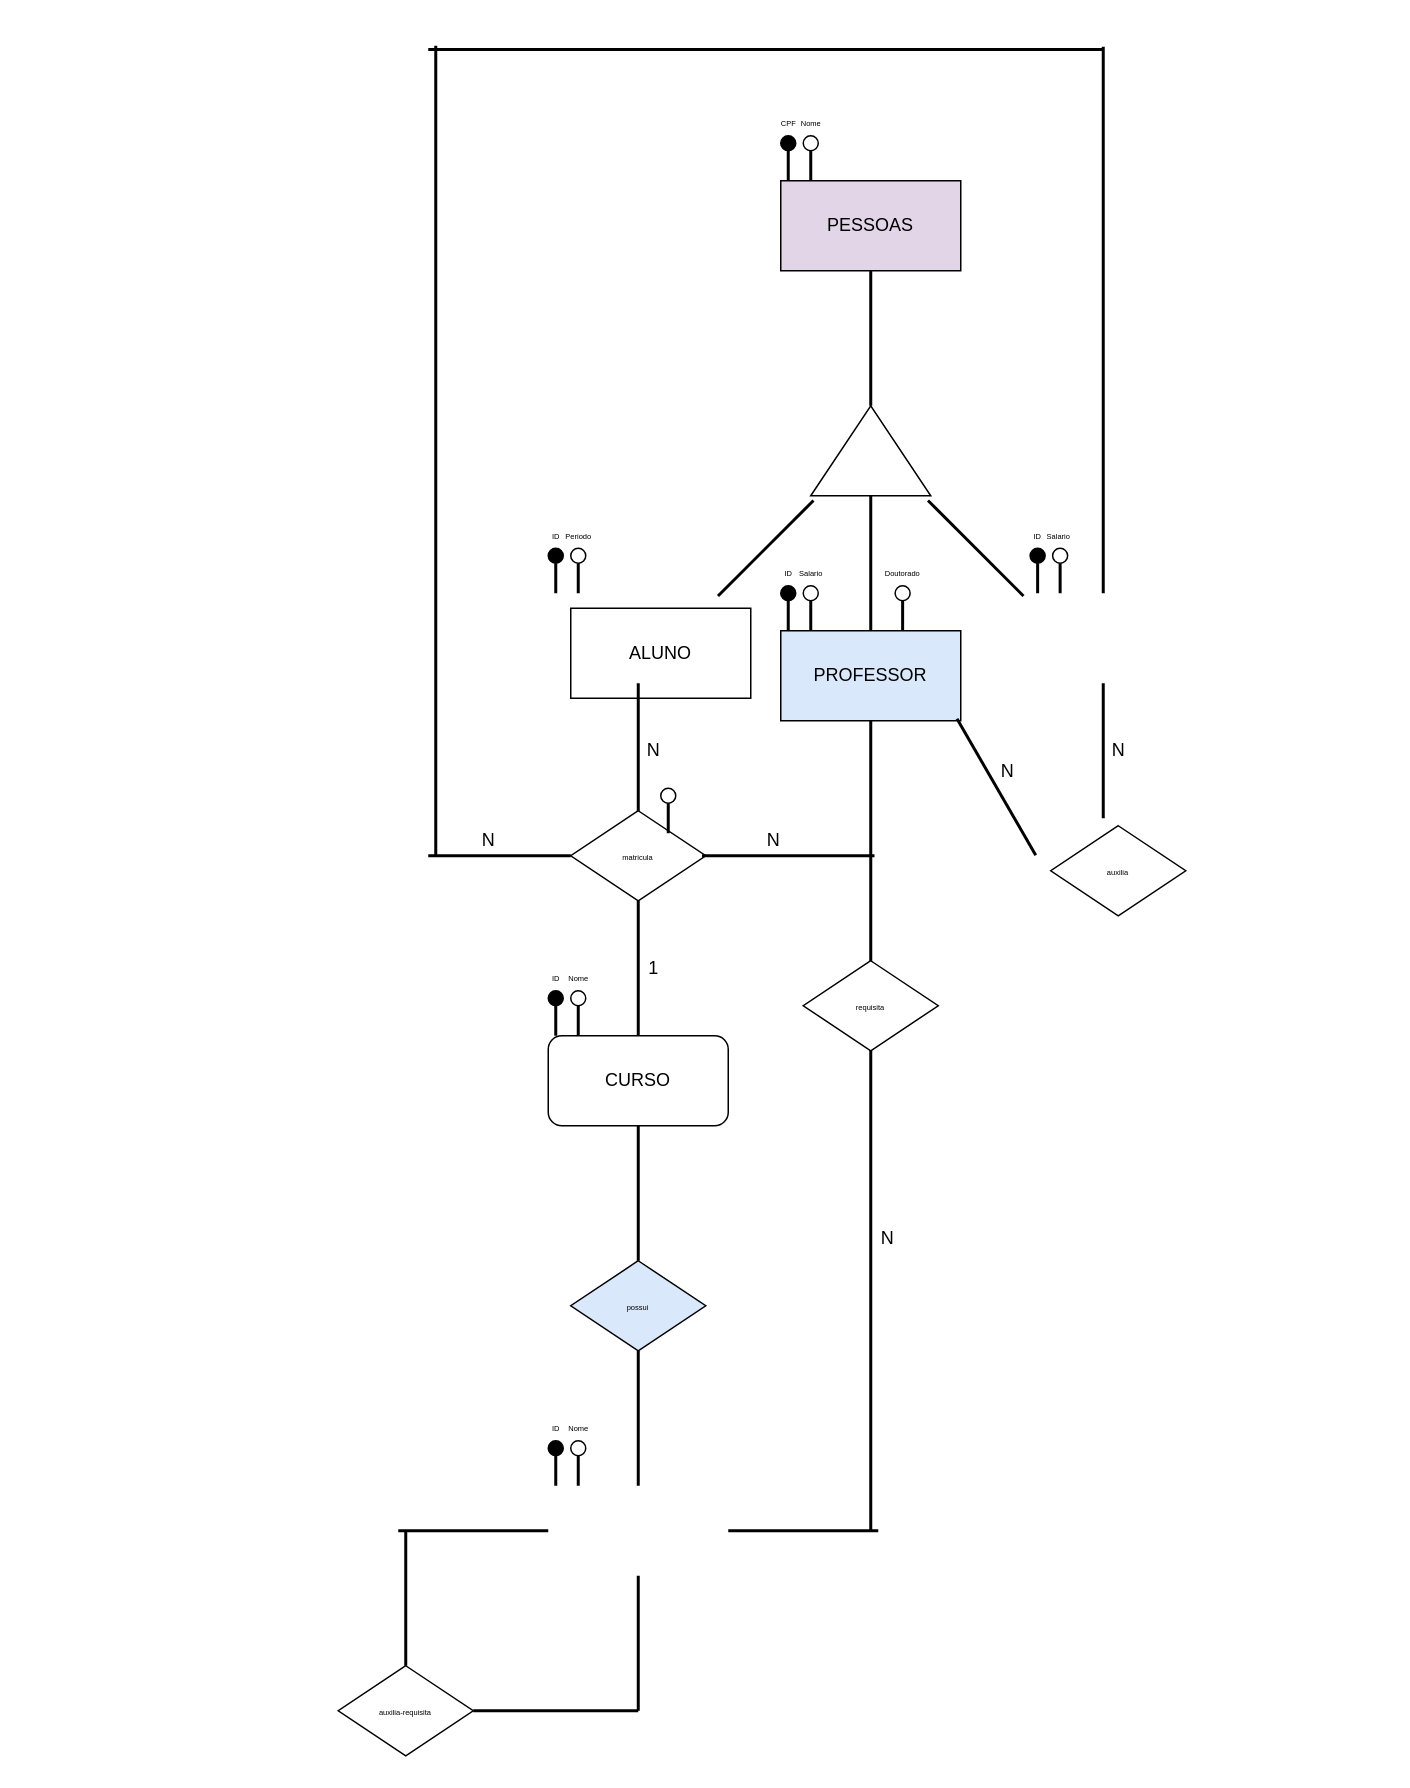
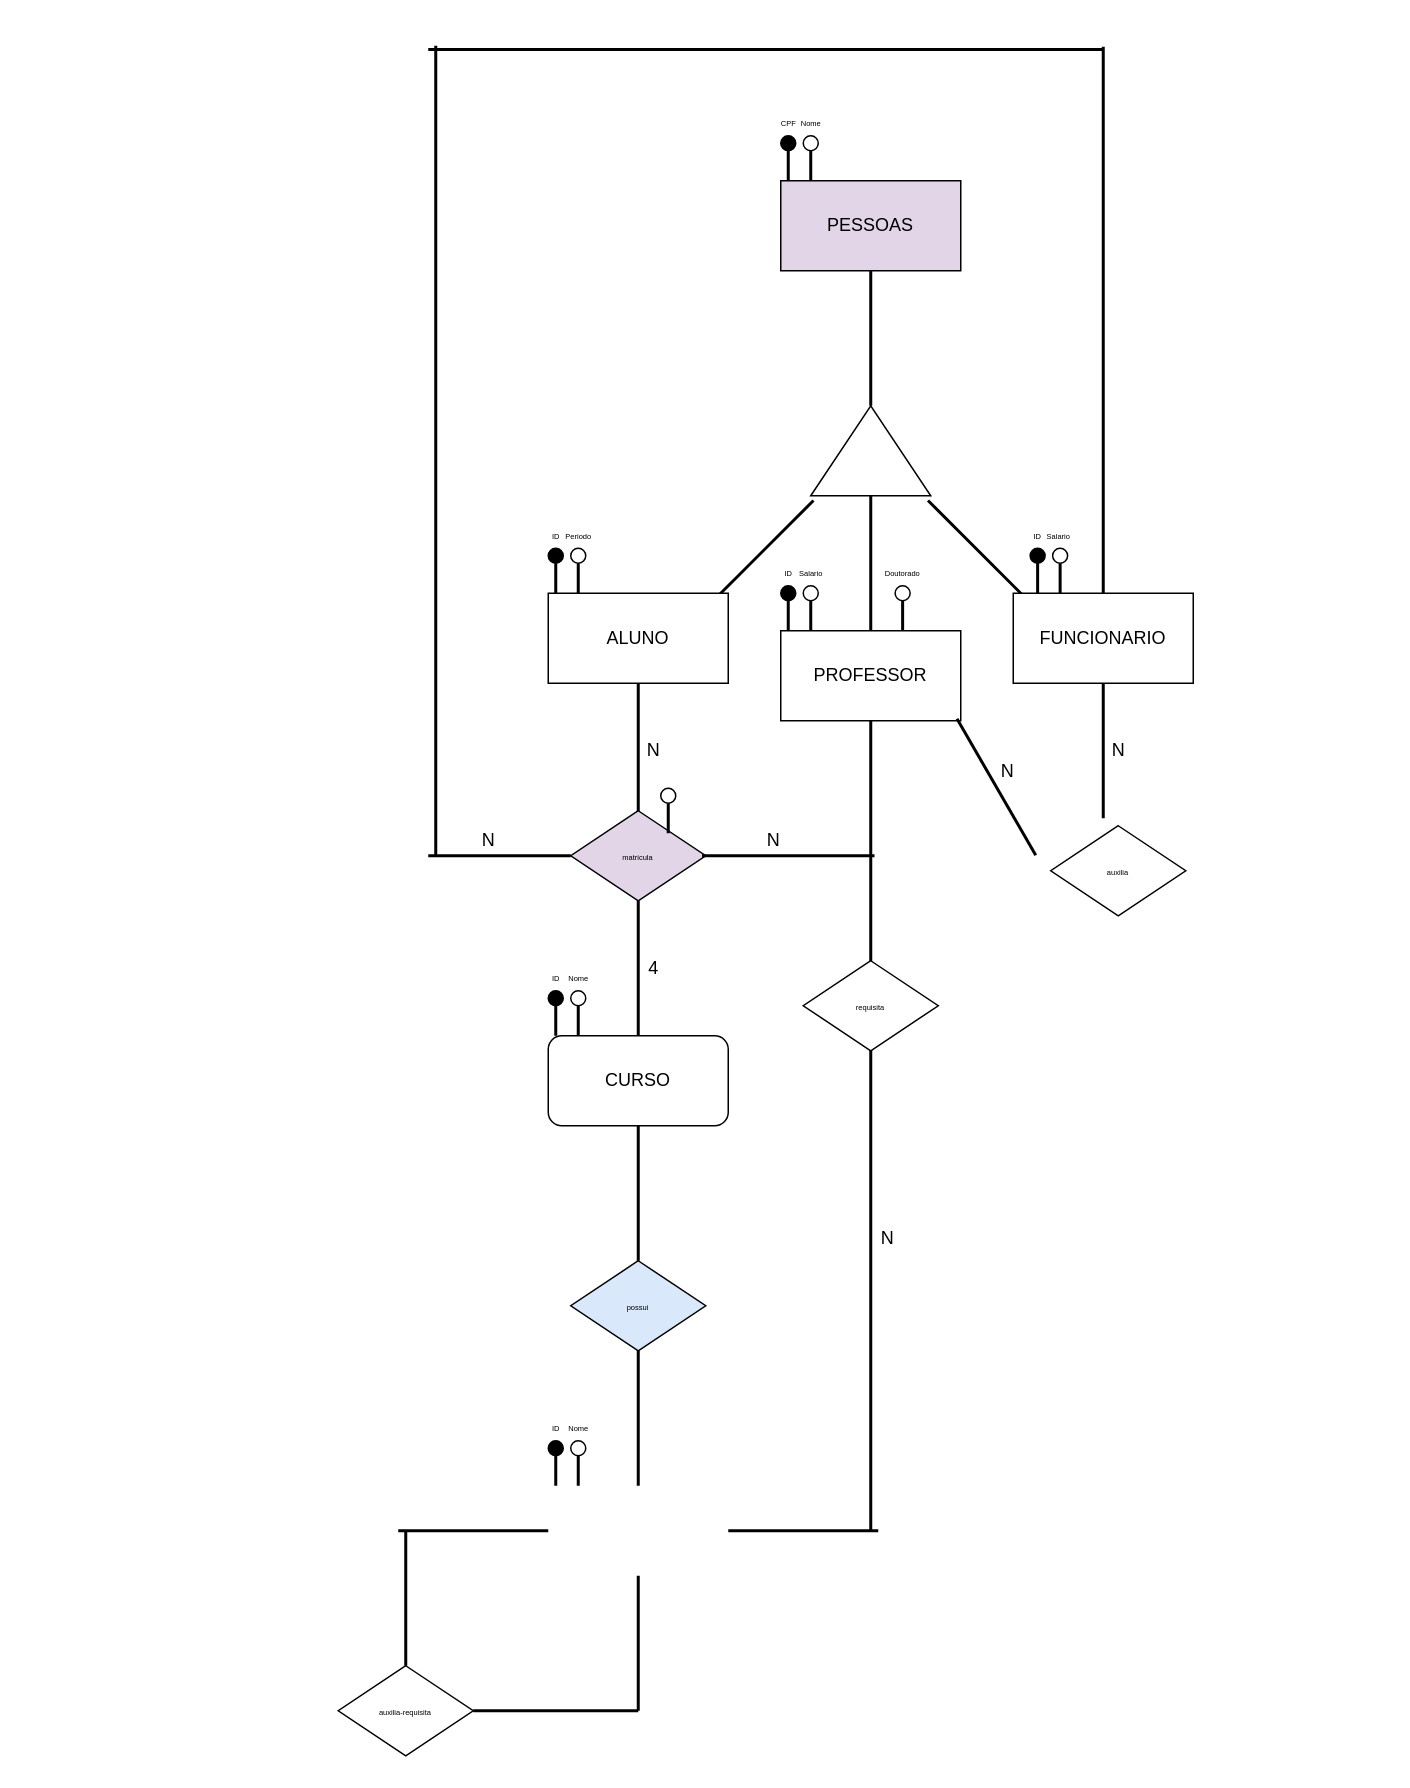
node "FUNCIONARIO": added
node "ALUNO": moved (661, 653) -> (638, 638)
node "PROFESSOR": fillcolor #dae8fc -> #ffffff
node "matricula": fillcolor #ffffff -> #e1d5e7
node "1": label "1" -> "4"
